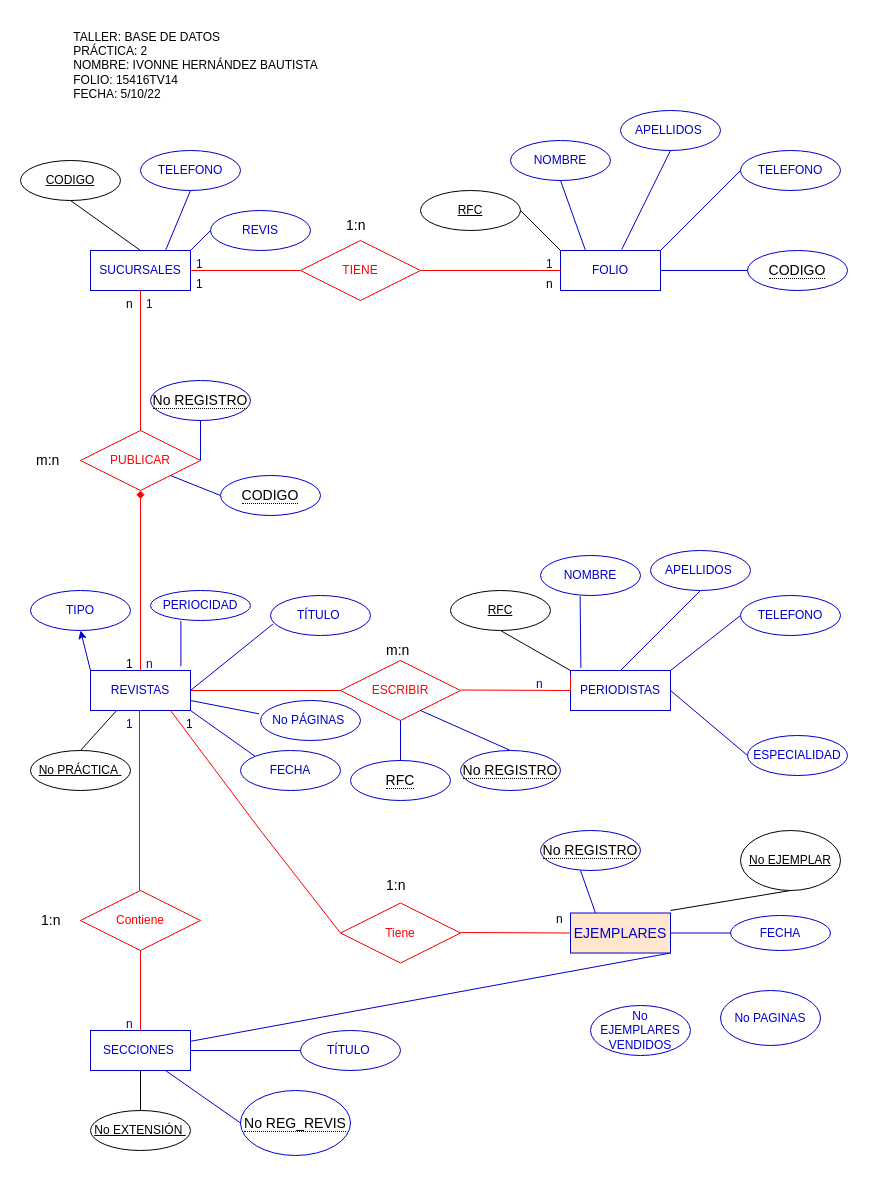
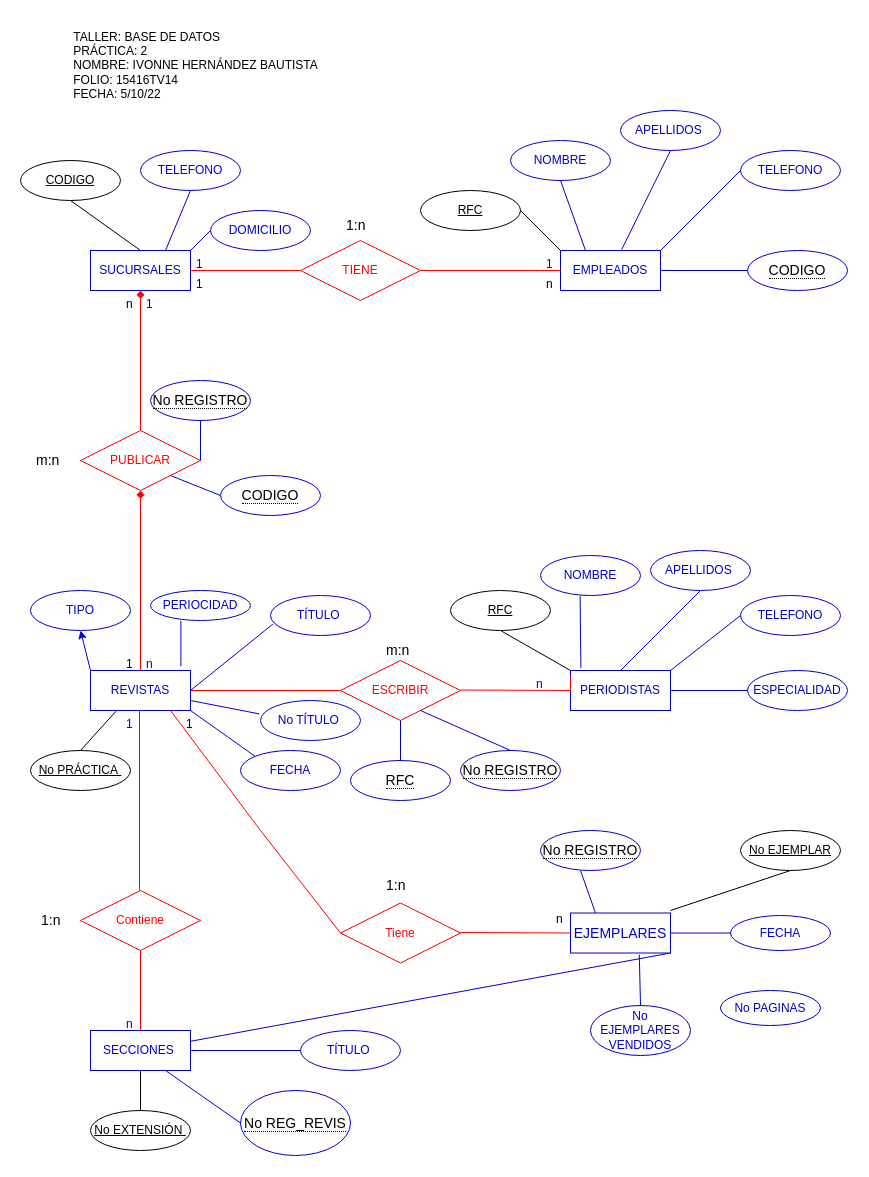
node "REVIS": label "REVIS" -> "DOMICILIO"
node "FOLIO": label "FOLIO" -> "EMPLEADOS"
edge "SUCURSALES" -- "PUBLICAR": arrowhead none -> diamond
node "No PÁGINAS": label "No PÁGINAS" -> "No TÍTULO"
node "ESPECIALIDAD": moved (798, 756) -> (798, 691)
node "No EJEMPLAR": size 100x60 -> 100x40
node "EJEMPLARES": fillcolor #ffe6cc -> #ffffff
edge "EJEMPLARES" -- "No EJEMPLARES VENDIDOS": added
node "No PAGINAS": size 100x55 -> 100x35
